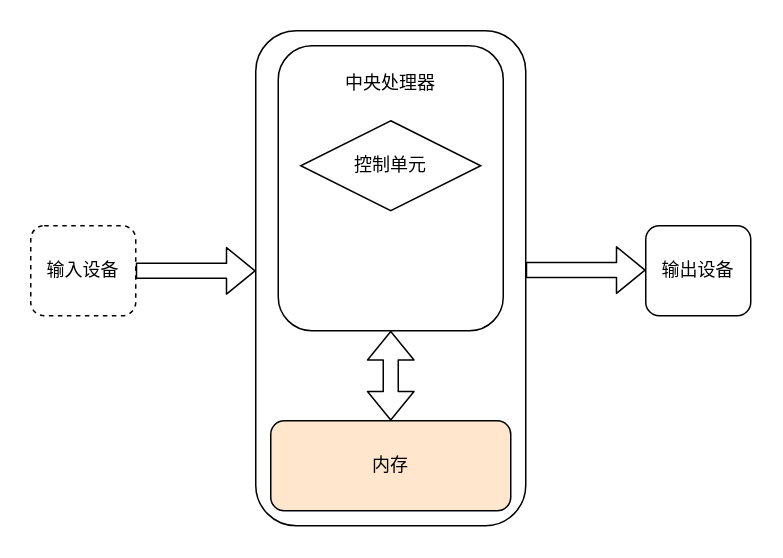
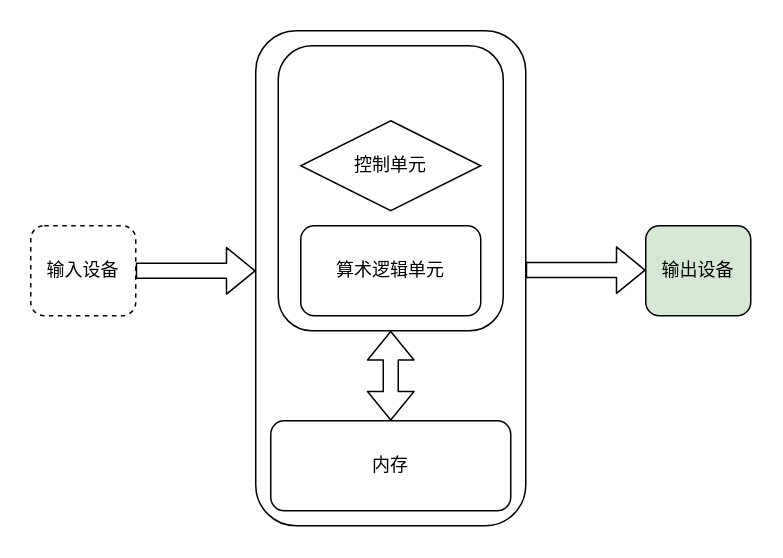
node "中央处理器": removed
node "算术逻辑单元": added
node "输出设备": fillcolor #ffffff -> #d5e8d4
node "内存": fillcolor #ffe6cc -> #ffffff
